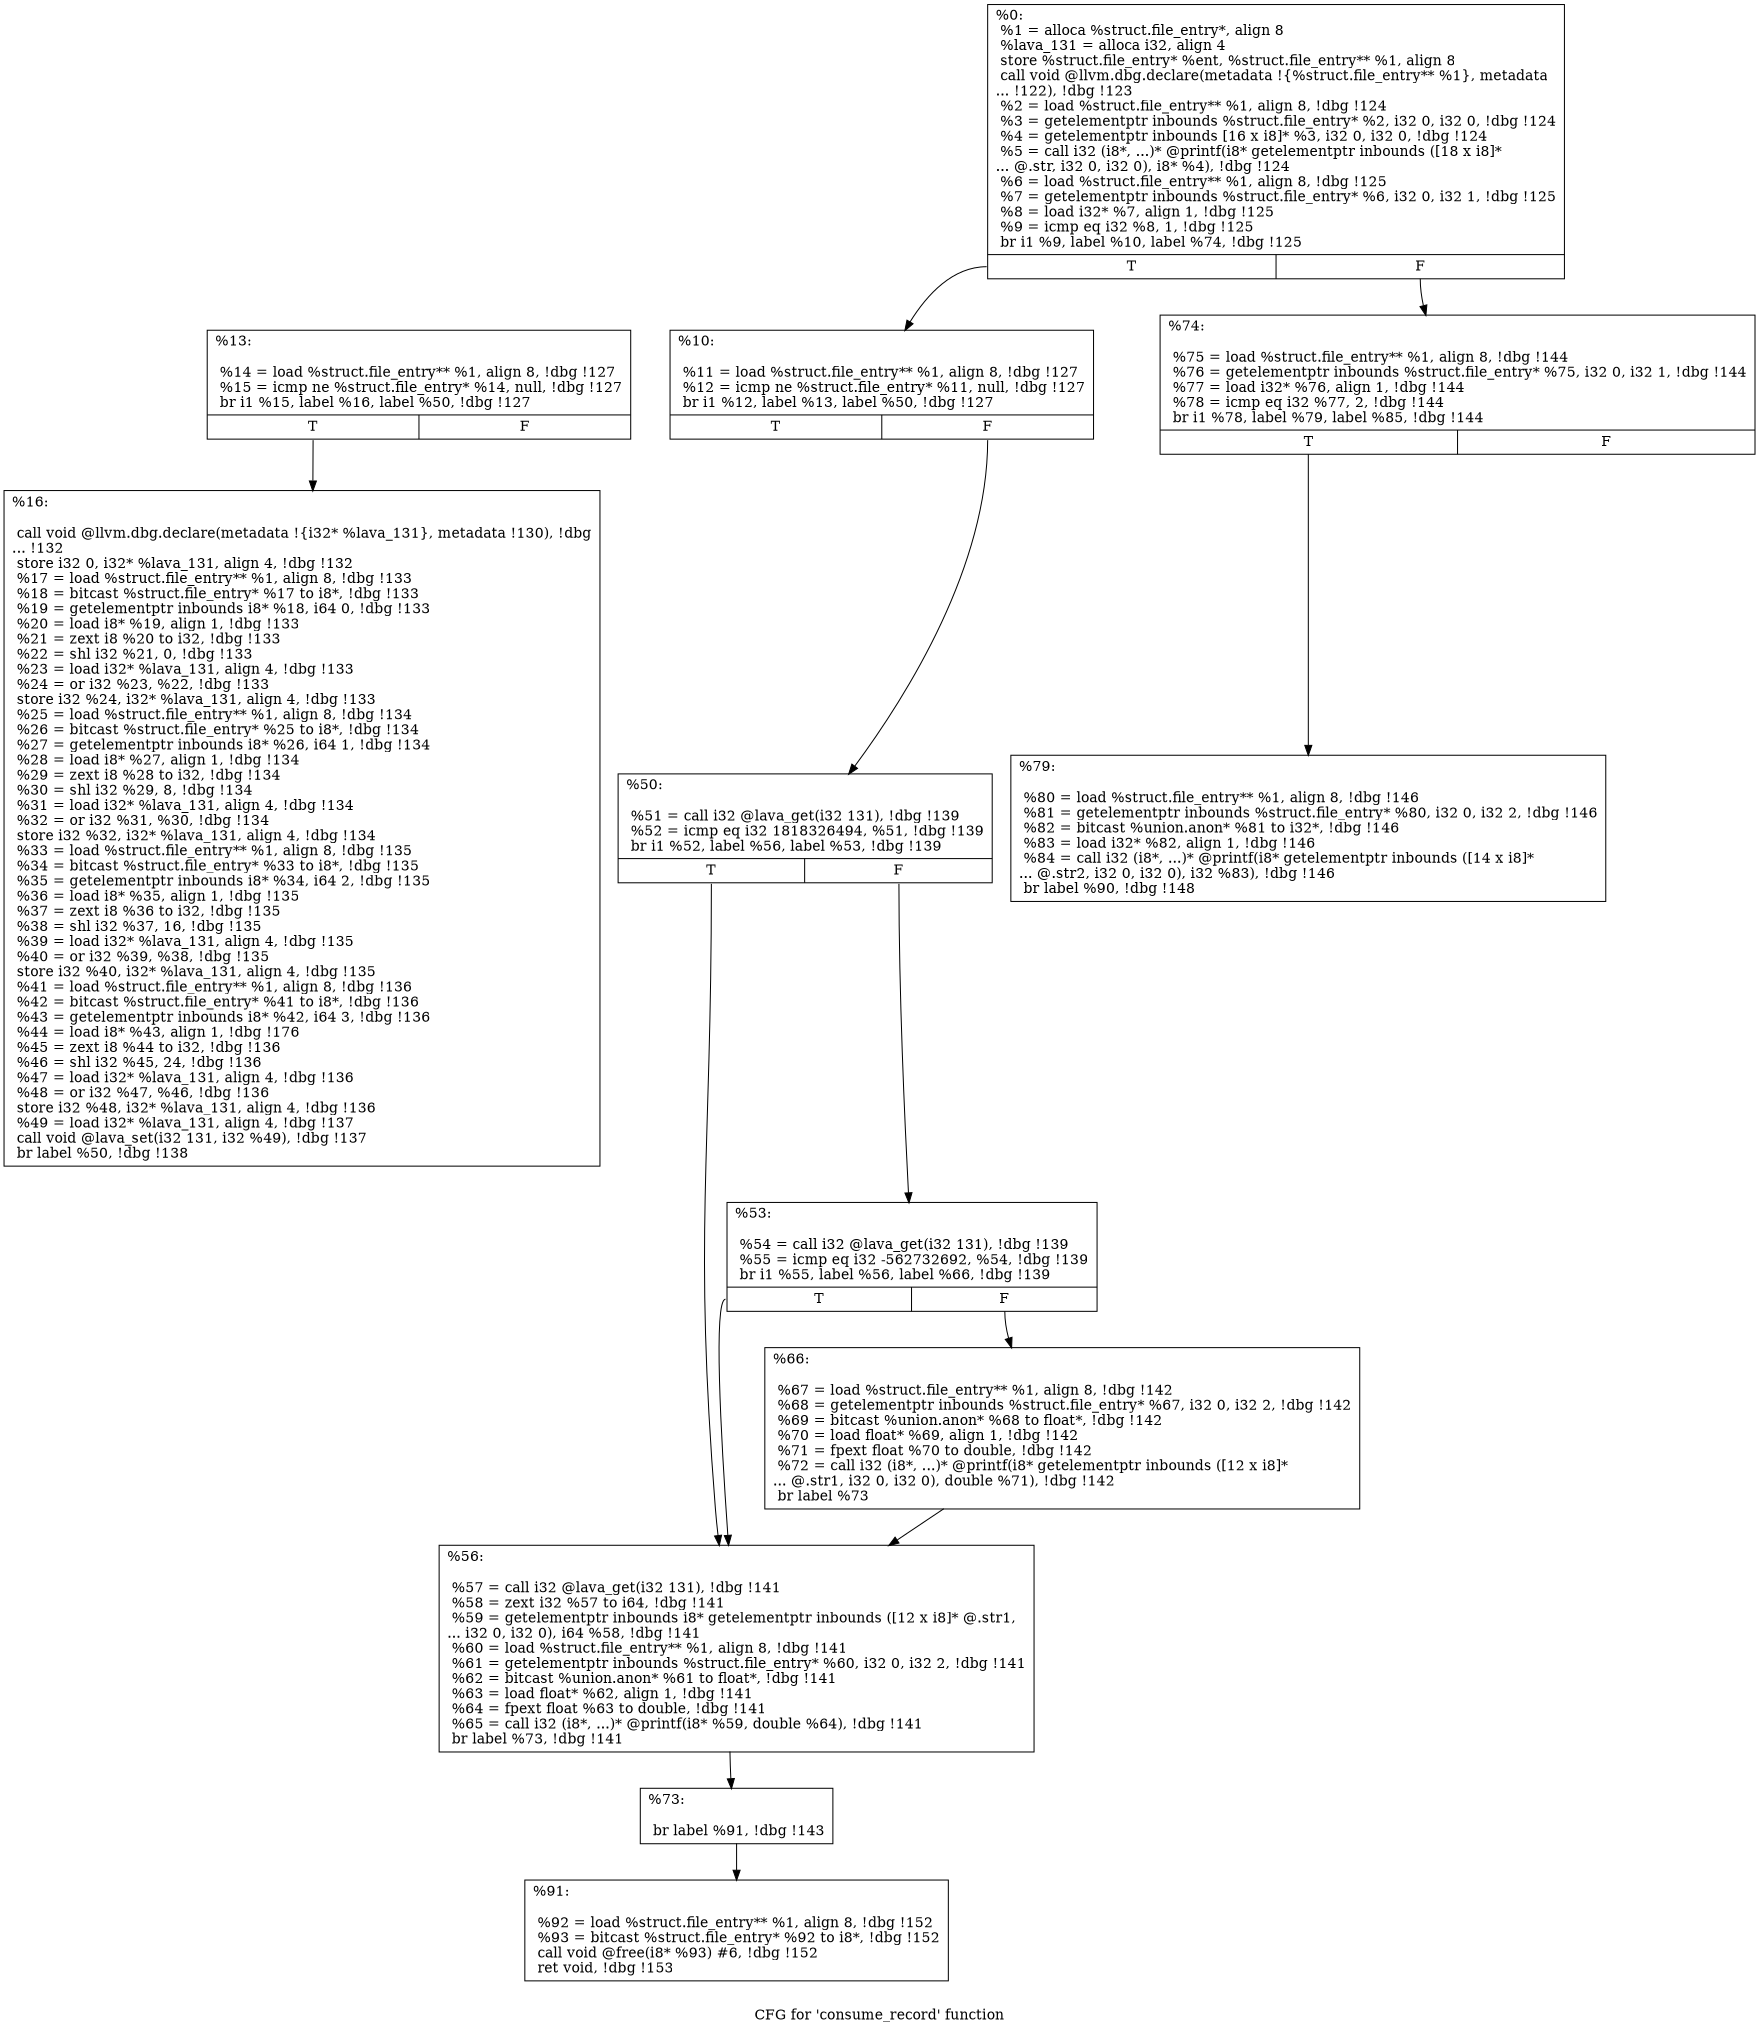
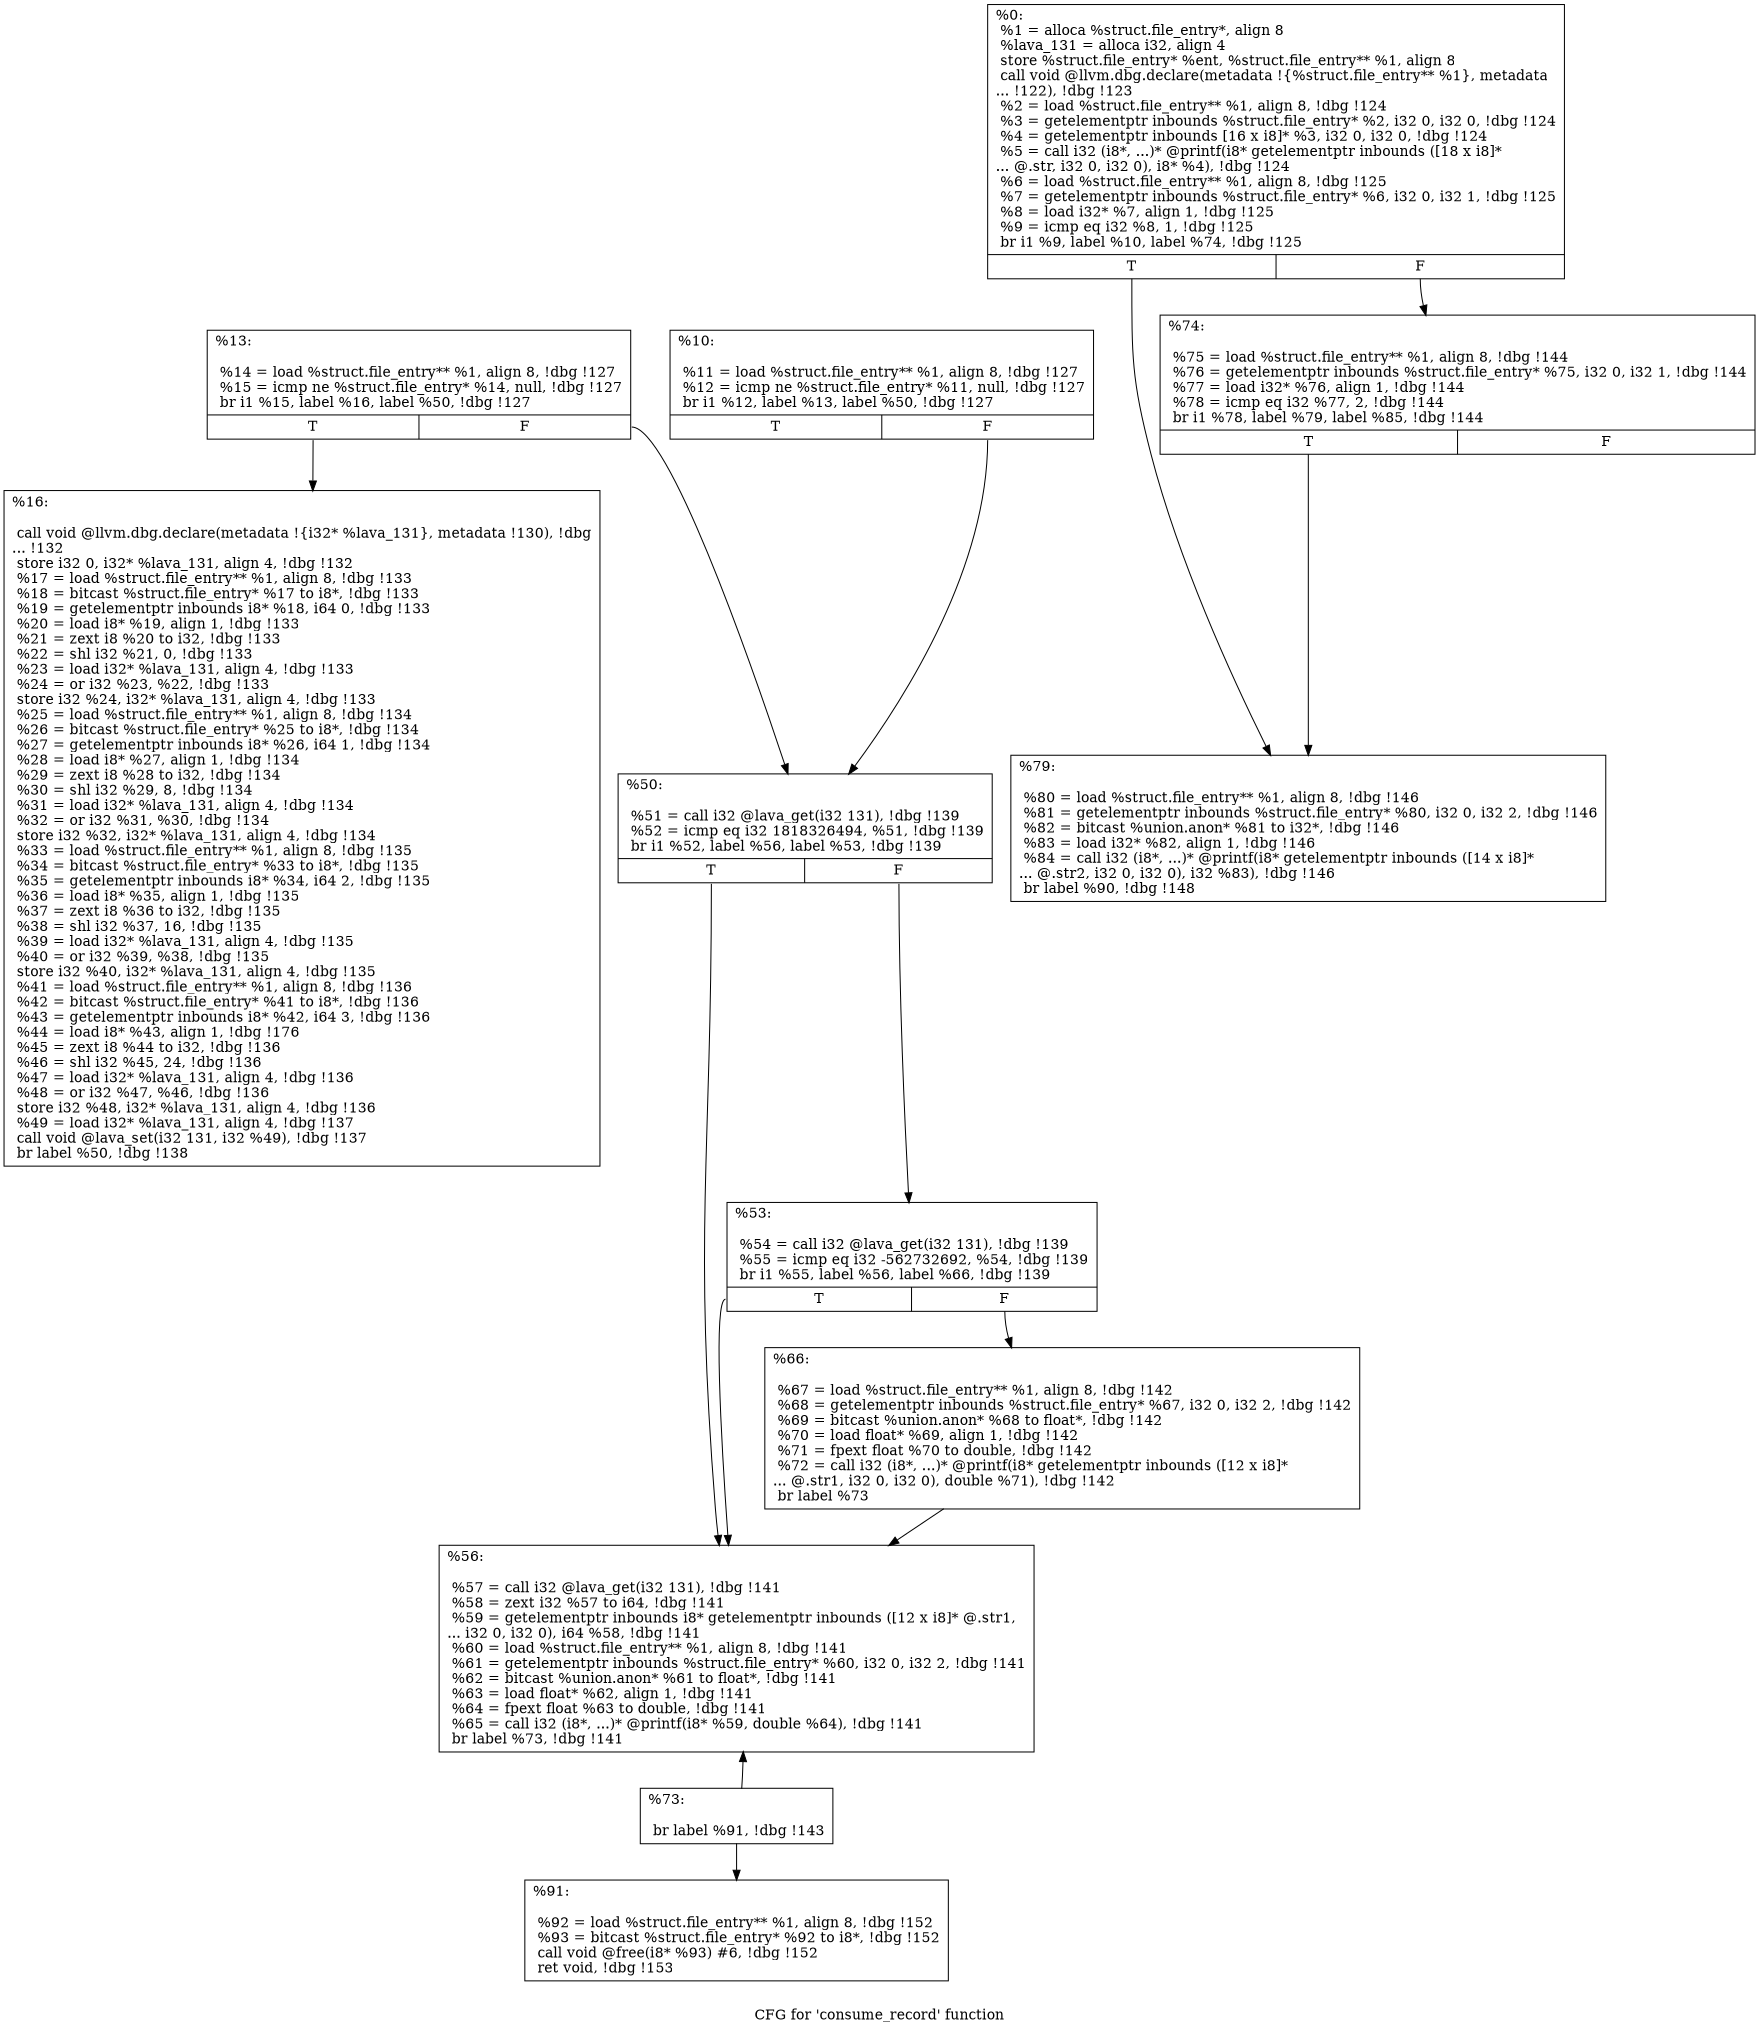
edge "%0:" -> "%10:": now "%0:" -> "%79:"
edge "%13:" -> "%50:": added
edge "%56:" -> "%73:": reversed
